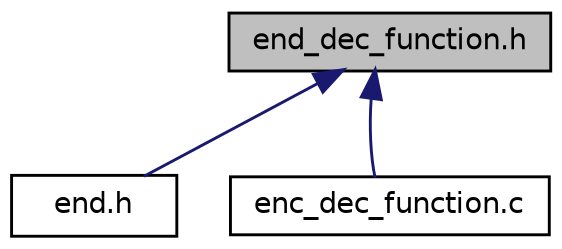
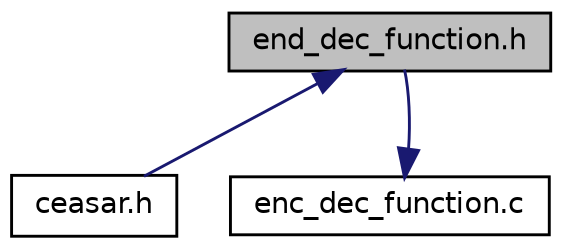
edge "enc_dec_function.c" -> "end_dec_function.h": reversed
node "end.h": label "end.h" -> "ceasar.h"
